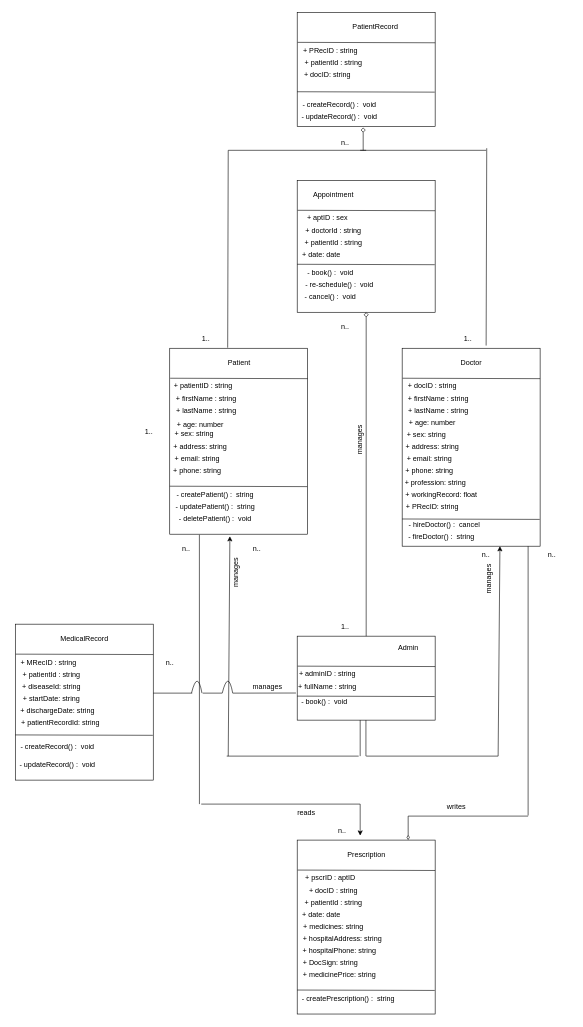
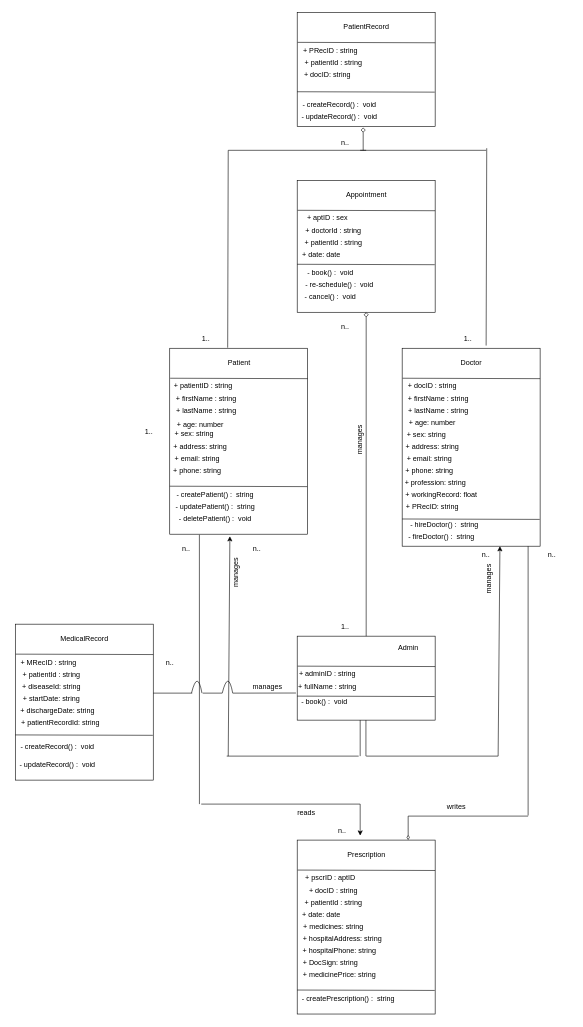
node "PatientRecord": moved (375, 27) -> (366, 27)
node "Appointment": moved (333, 195) -> (366, 195)
node "- hireDoctor() : cancel": label "- hireDoctor() : cancel" -> "- hireDoctor() : string"
